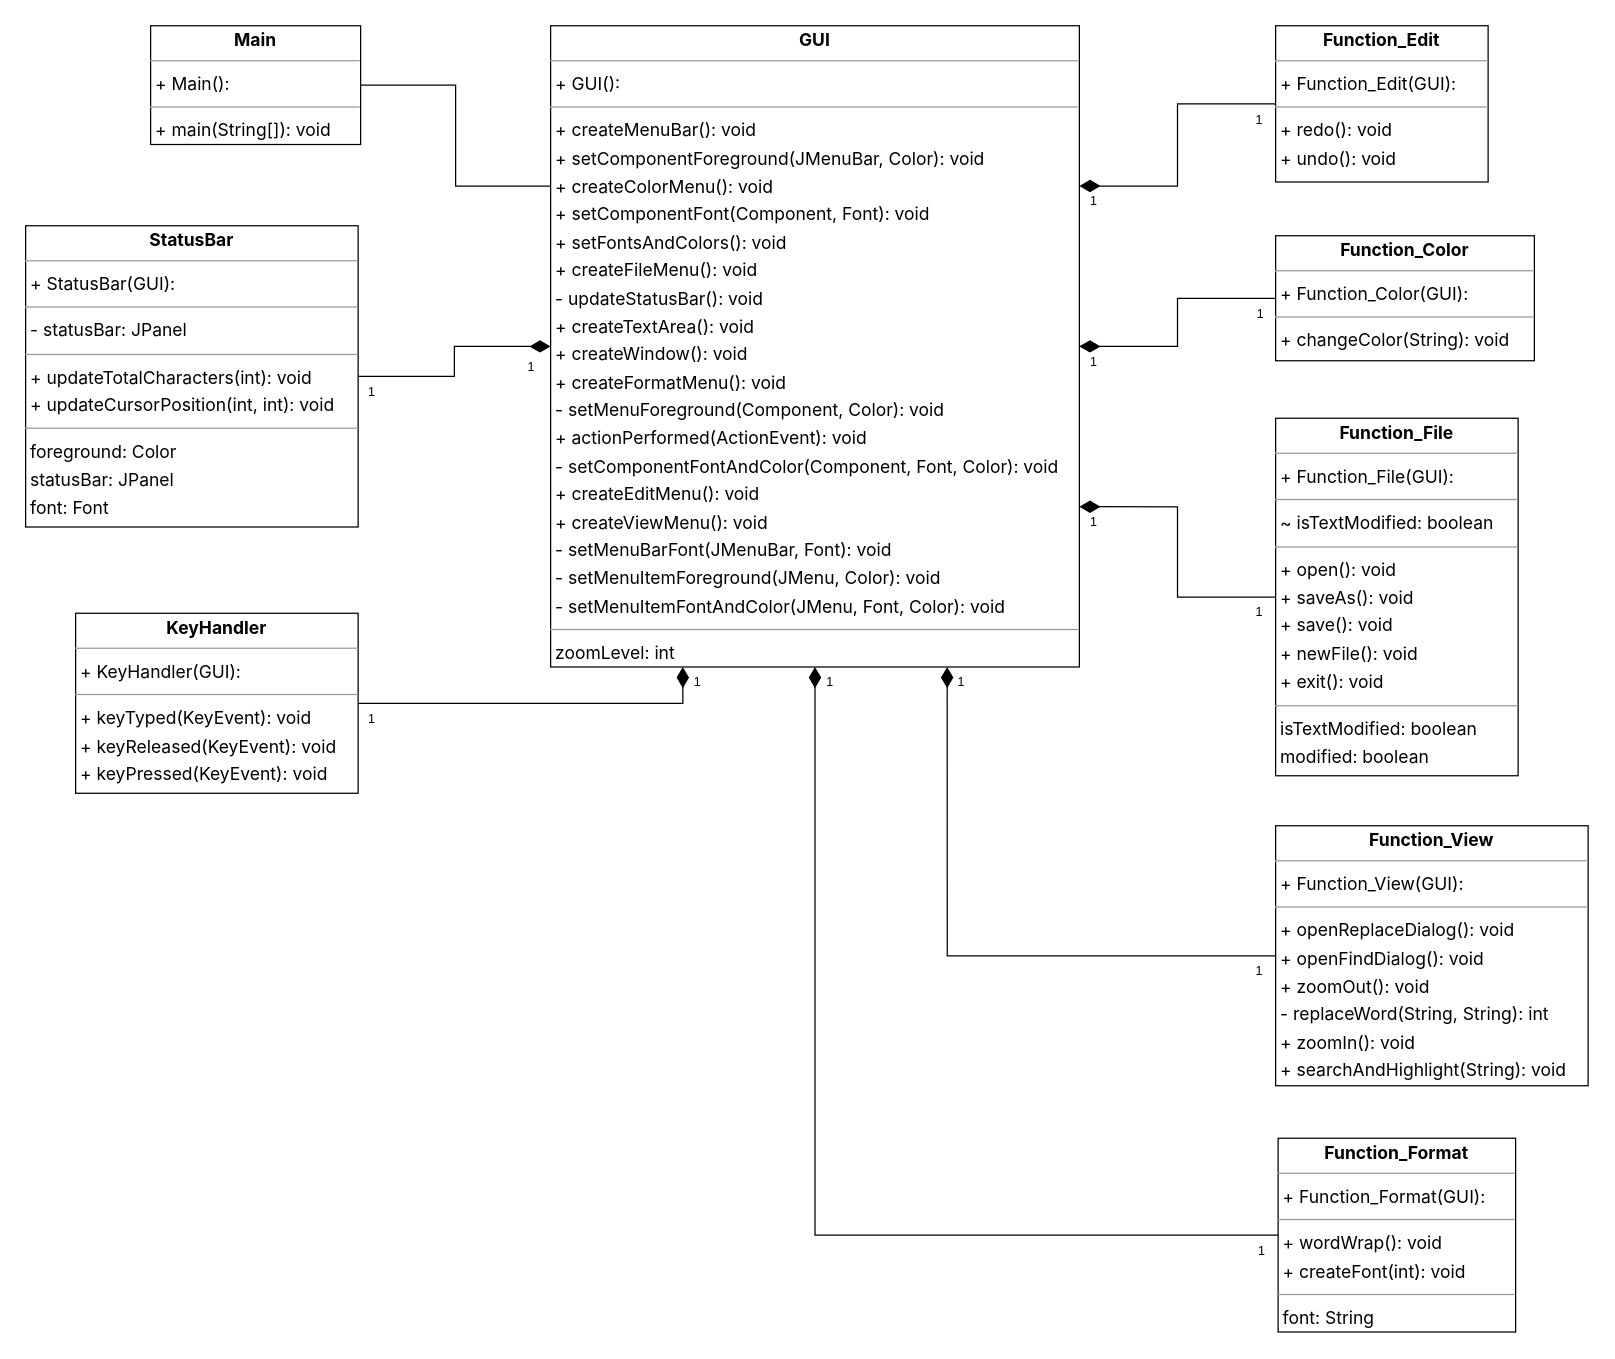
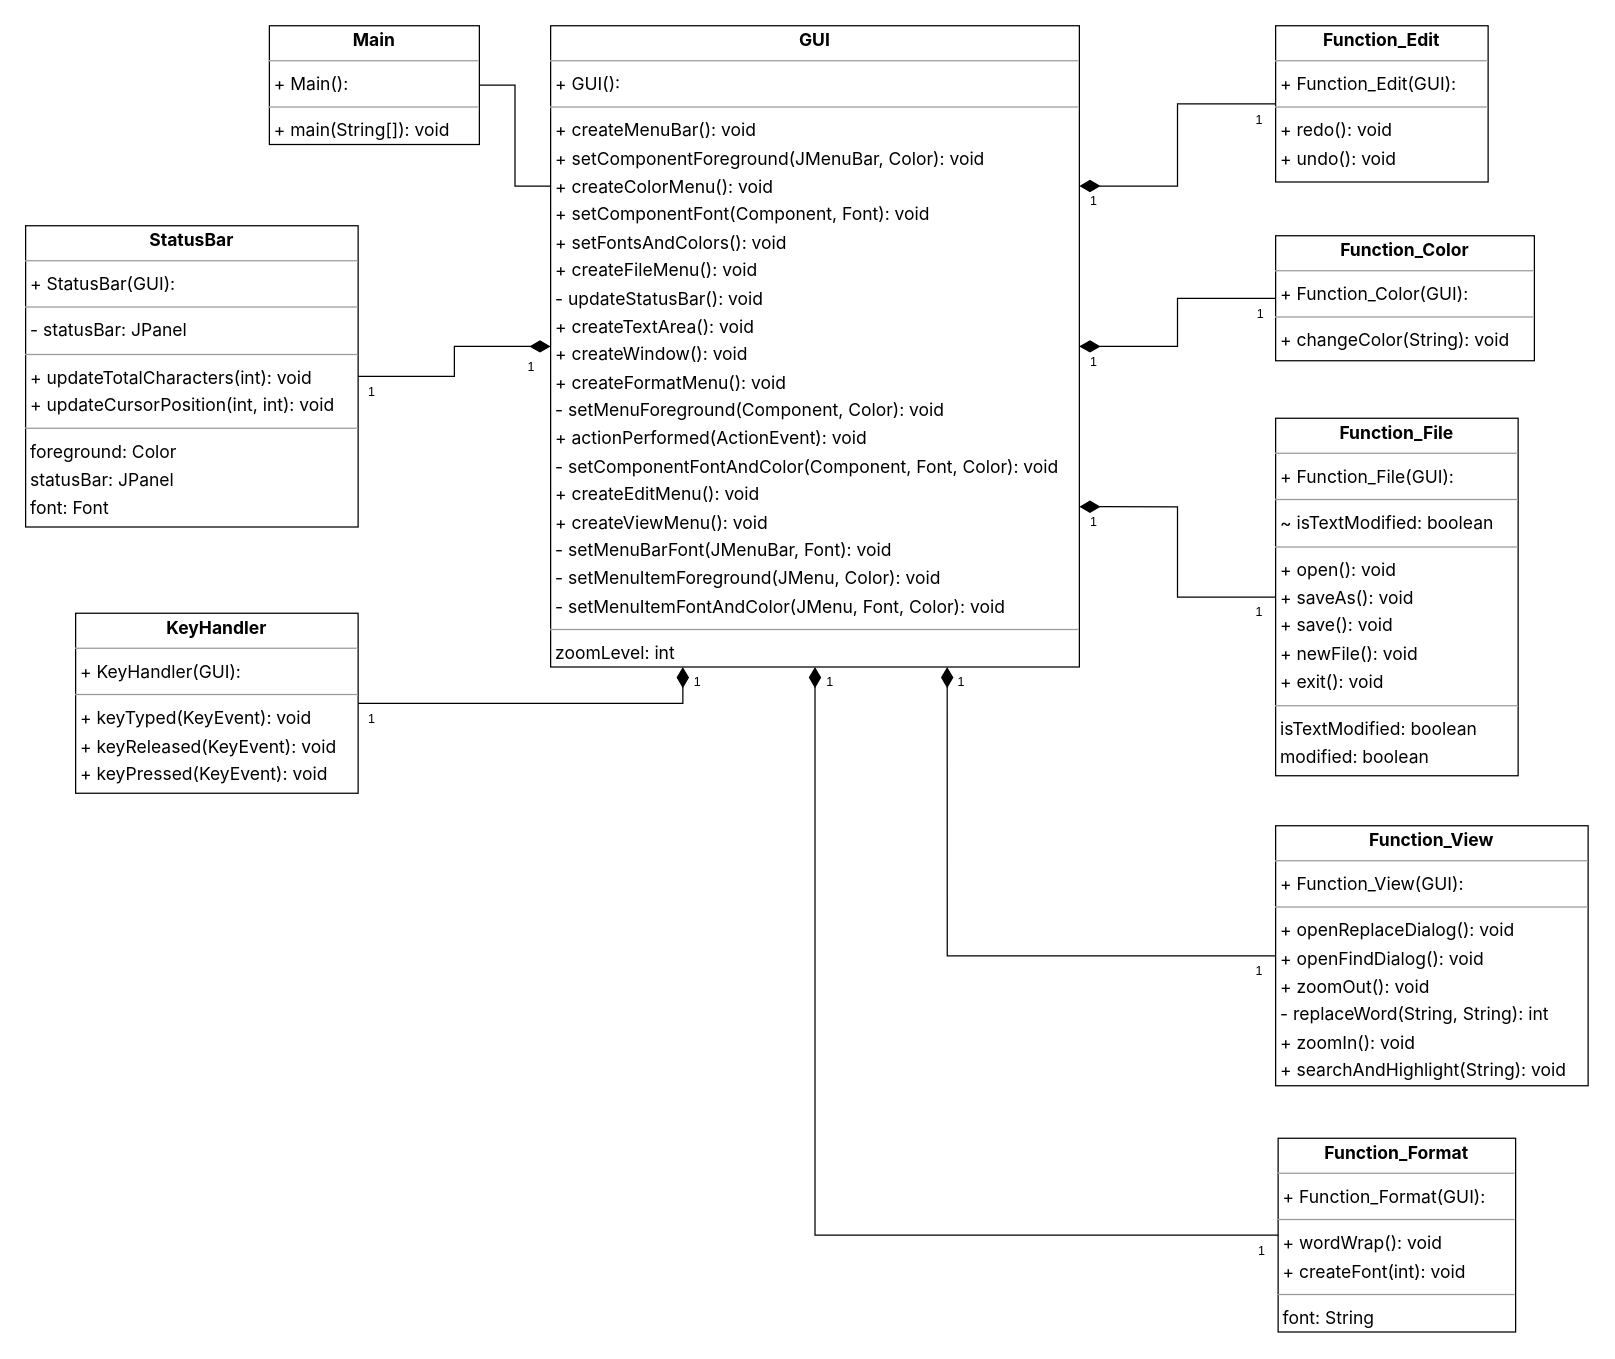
node "Main + Main(): + main(String[]): void": moved (256, 85) -> (374, 85)
